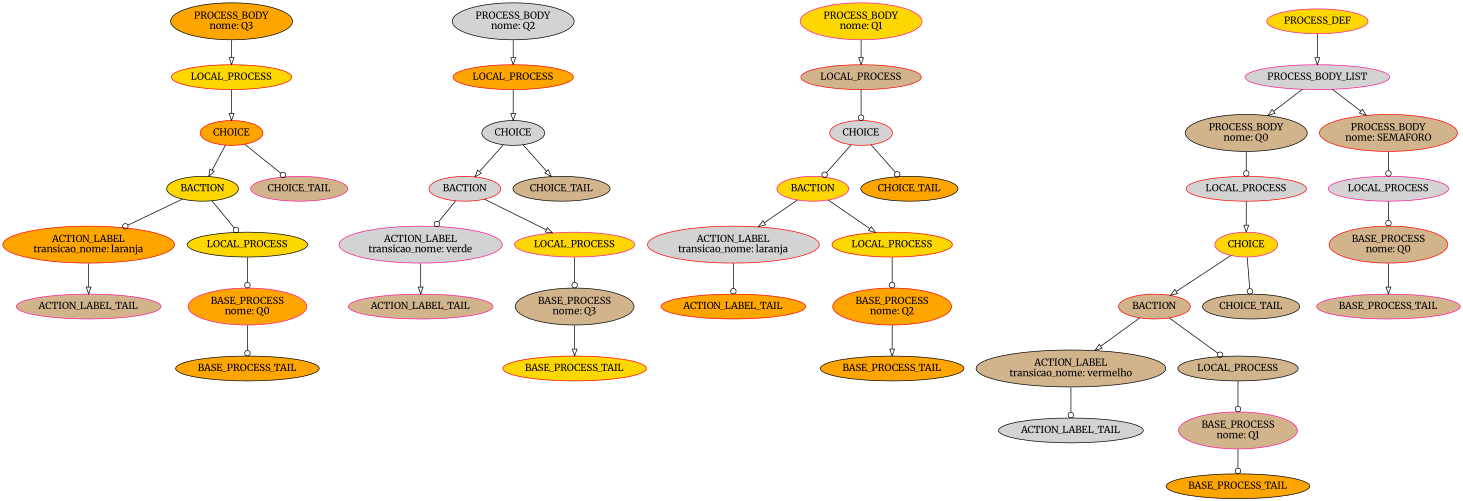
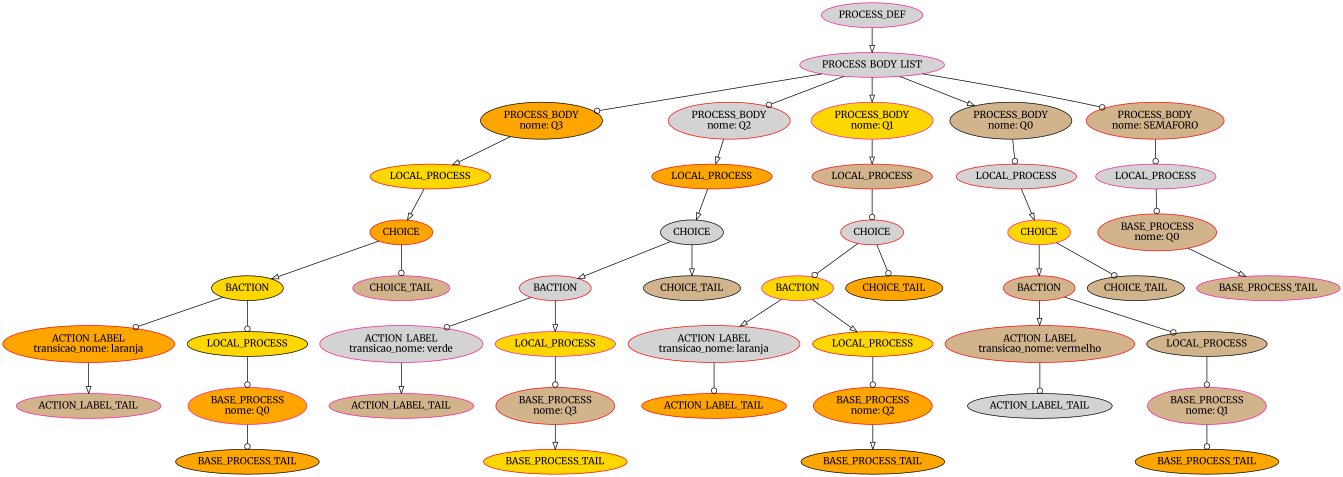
node "PROCESS_BODY nome: Q2": color black -> red
node "PROCESS_DEF": fillcolor gold -> lightgrey
edge "PROCESS_BODY_LIST" -> "PROCESS_BODY nome: Q1": added
edge "PROCESS_BODY_LIST" -> "PROCESS_BODY nome: Q2": added
edge "PROCESS_BODY_LIST" -> "PROCESS_BODY nome: Q3": added
edge "PROCESS_BODY_LIST" -> "PROCESS_BODY nome: SEMAFORO": arrowhead onormal -> odot
node "BASE_PROCESS nome: Q3": color black -> red
node "ACTION_LABEL transicao_nome: vermelho": color black -> red
